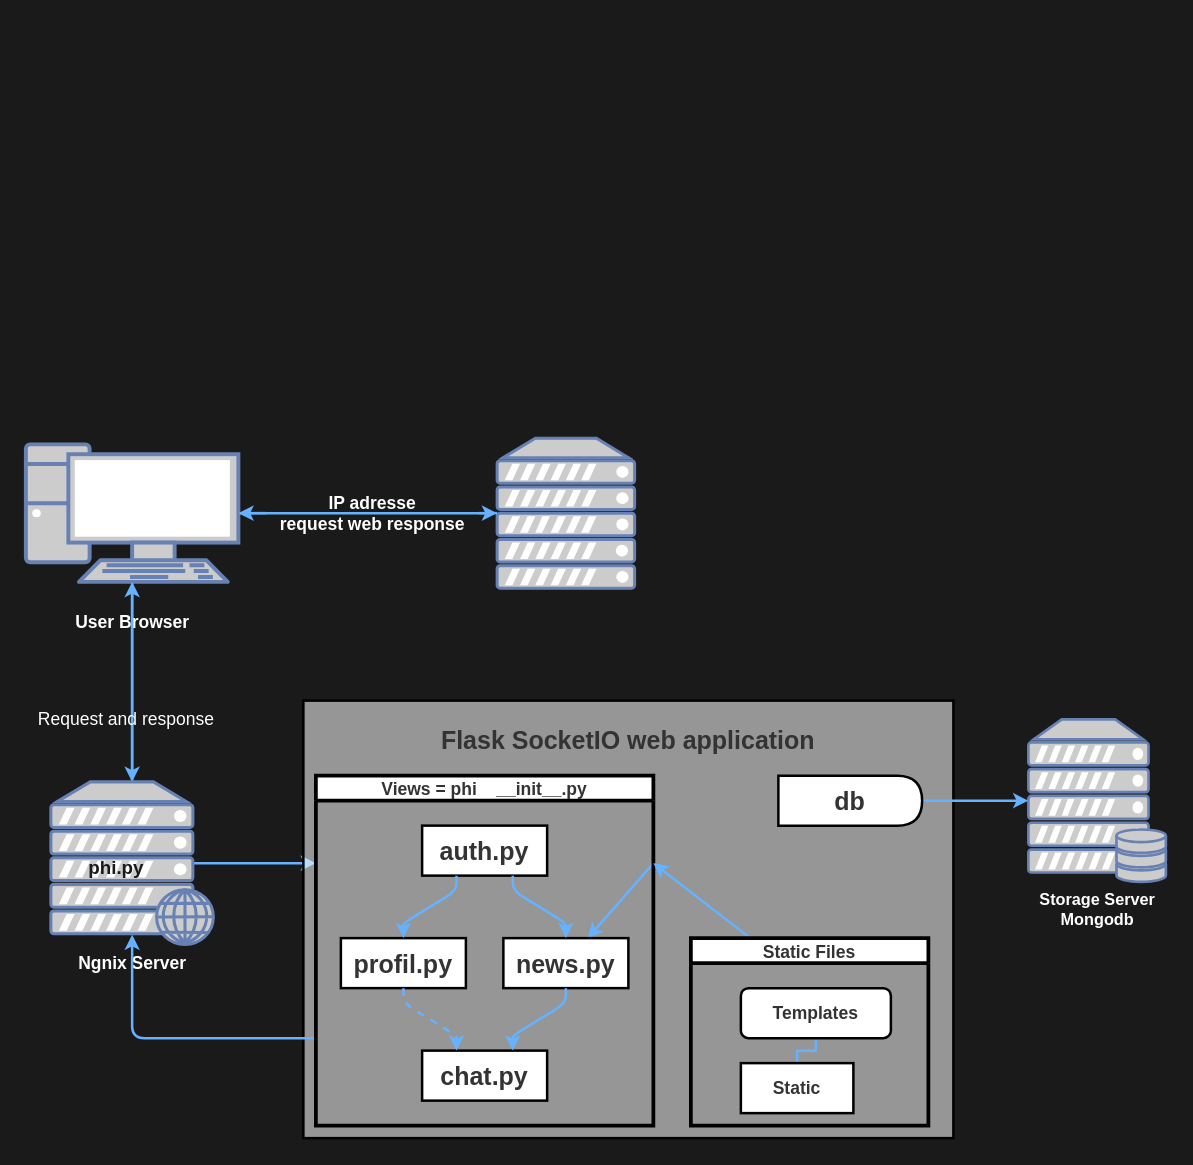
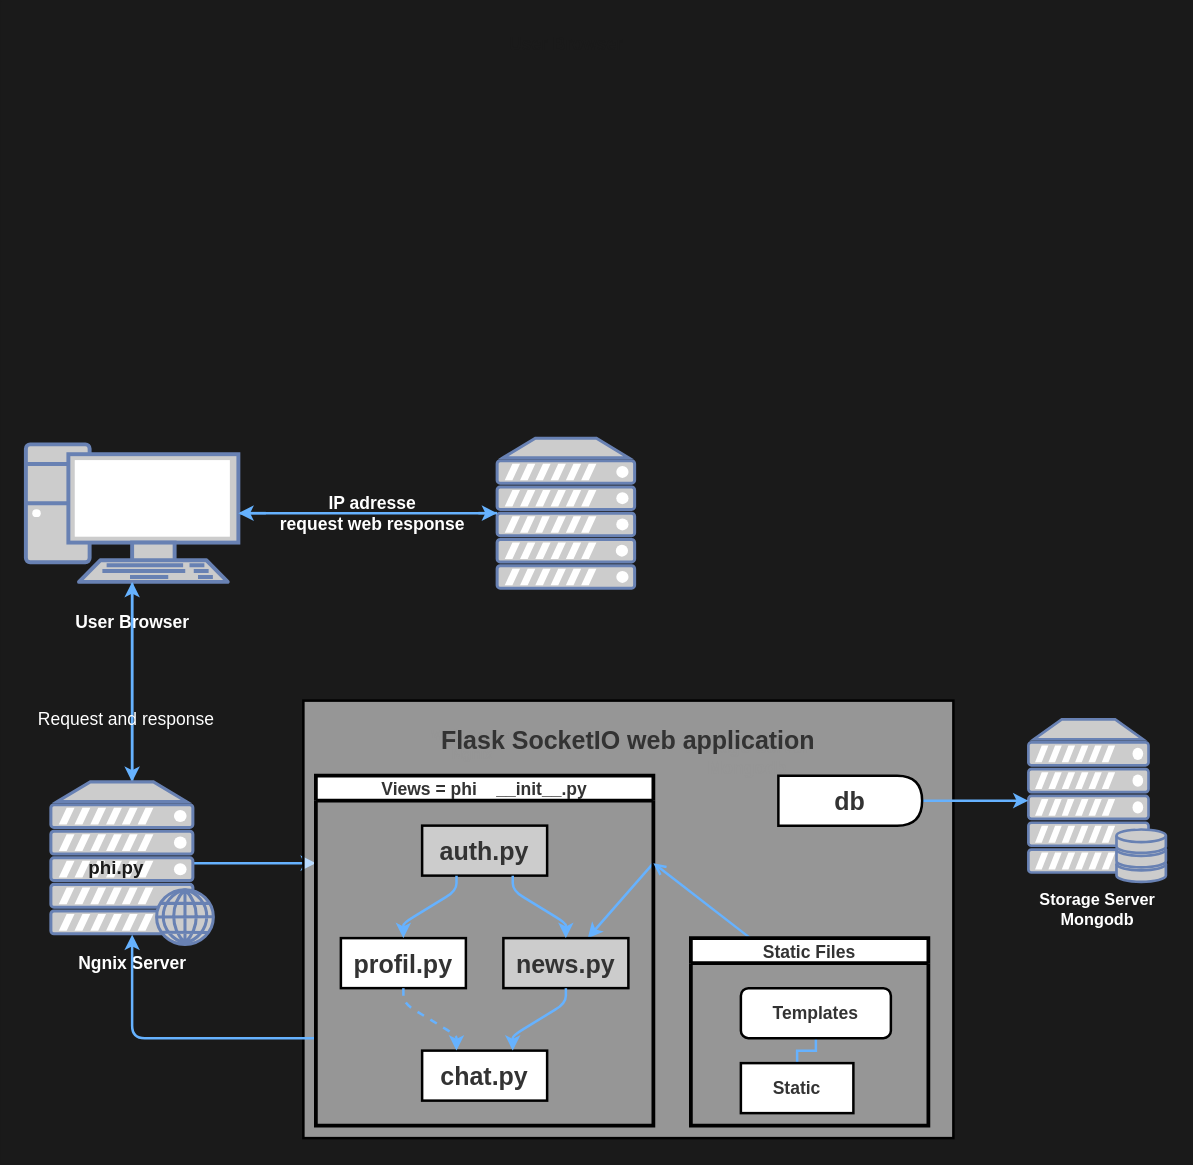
node "auth.py": fillcolor #ffffff -> #cccccc
edge "Static Files" -> "Views = phi __init__.py": arrowhead classic -> open
node "news.py": fillcolor #ffffff -> #cccccc
